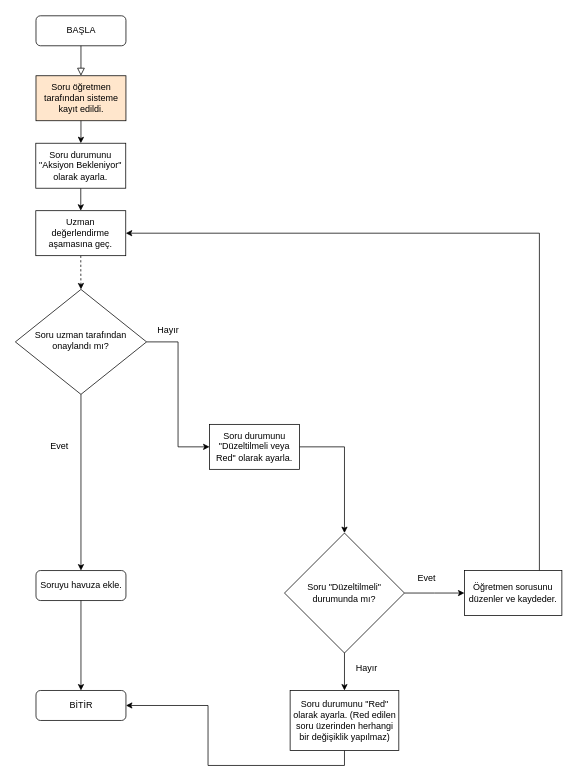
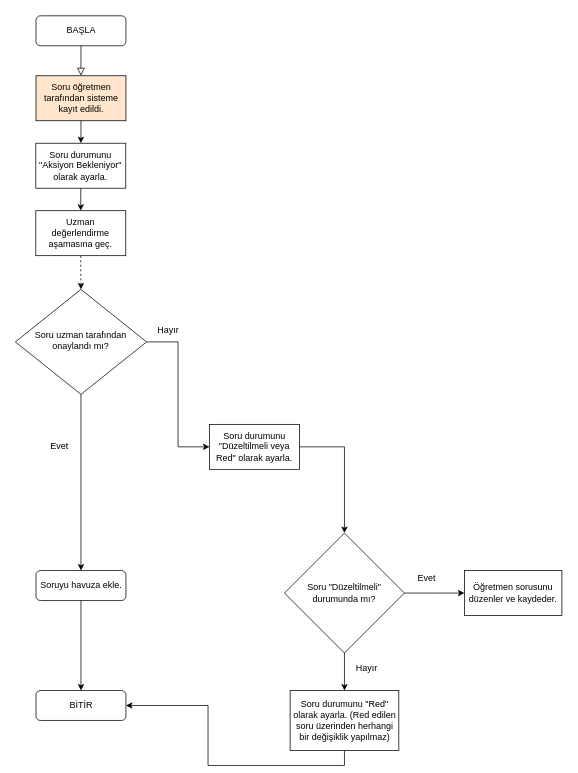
edge "Öğretmen sorusunu düzenler ve kaydeder." -> "Uzman değerlendirme aşamasına geç.": removed
